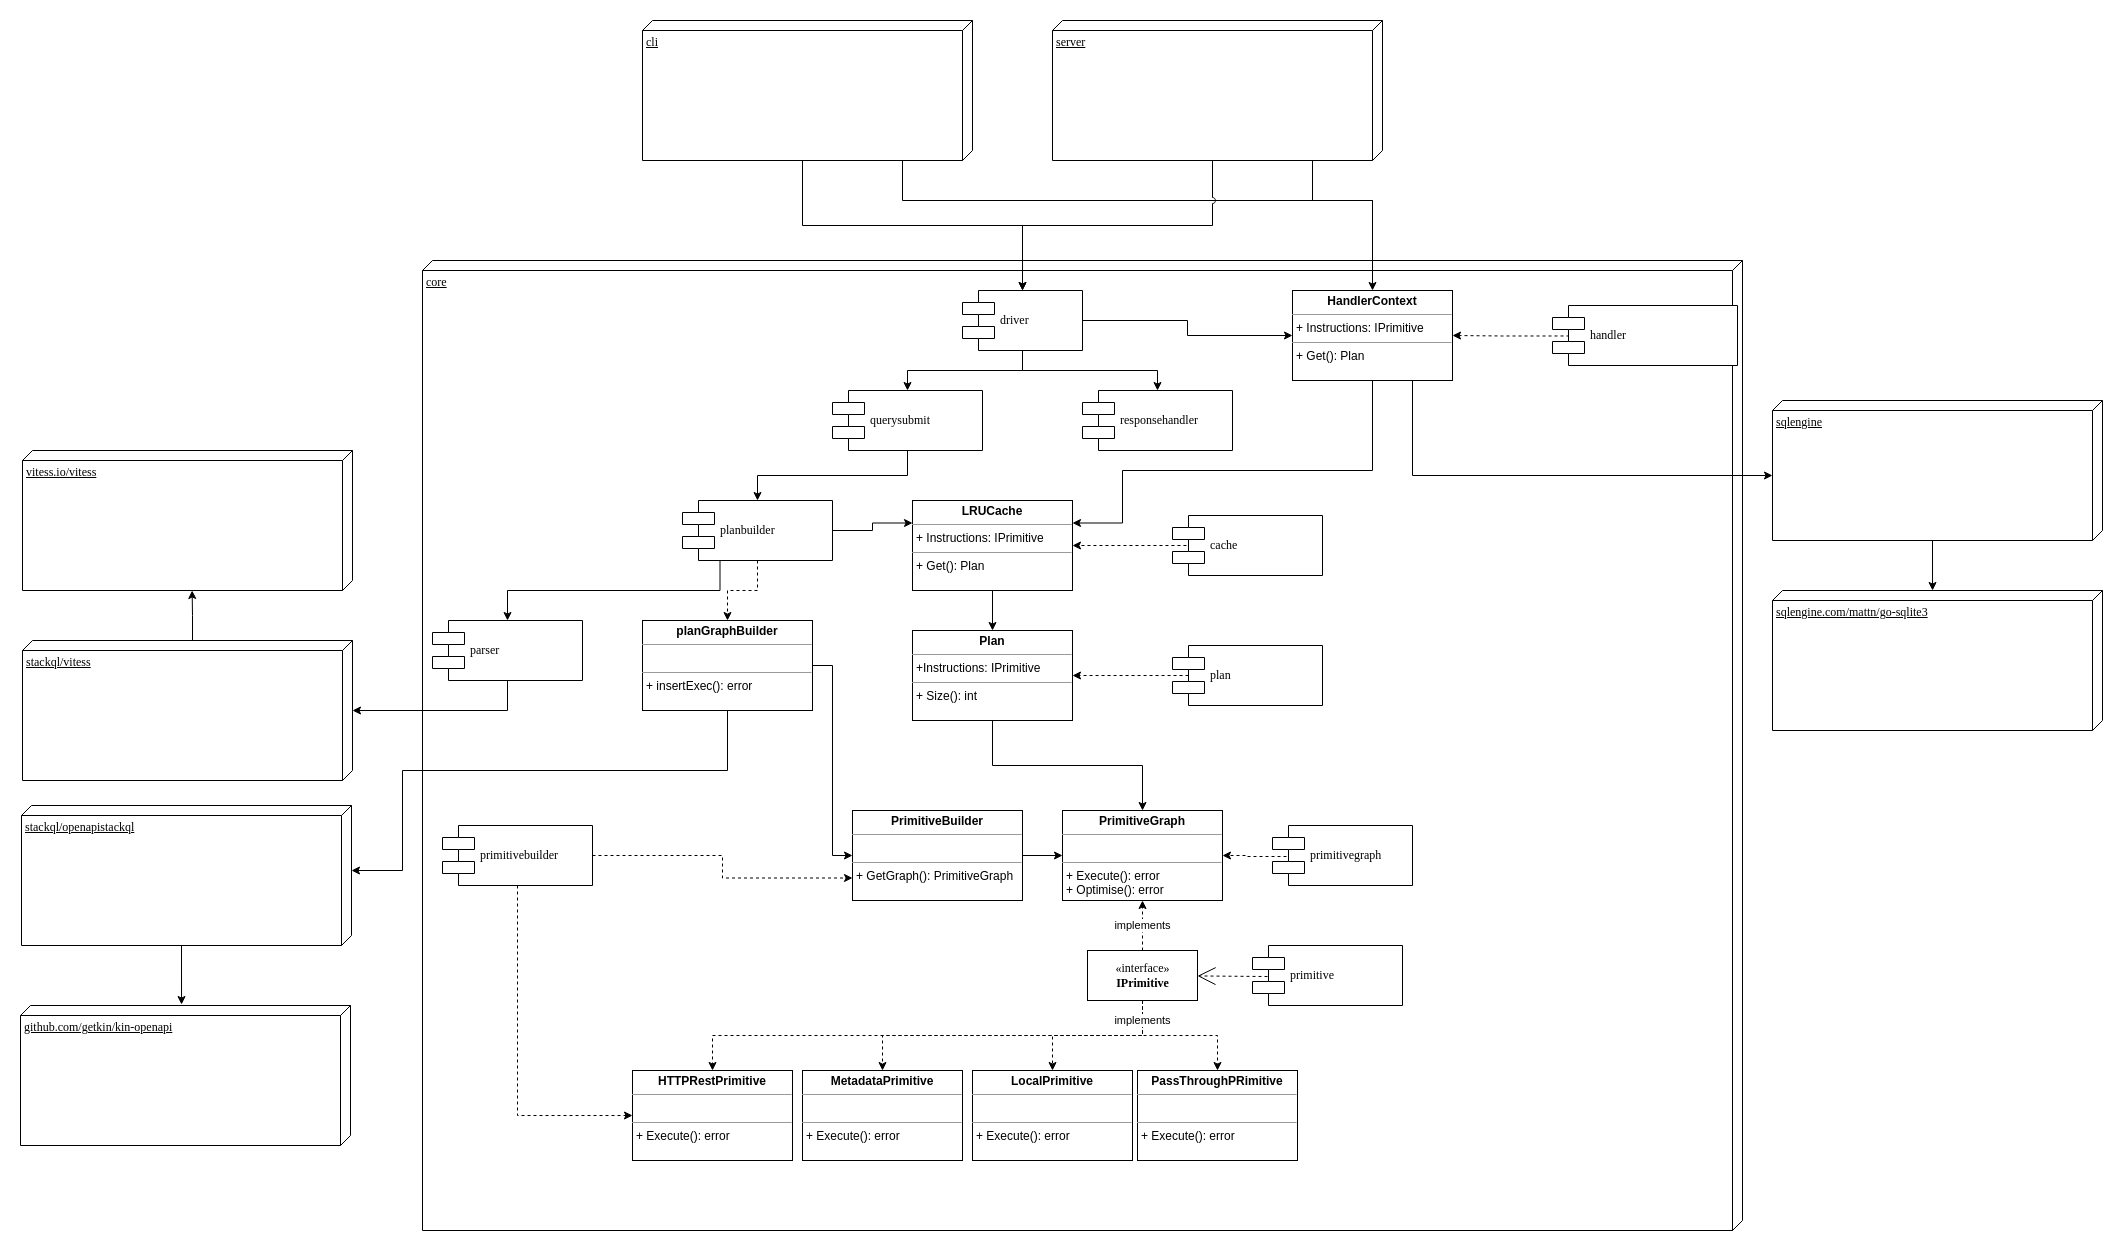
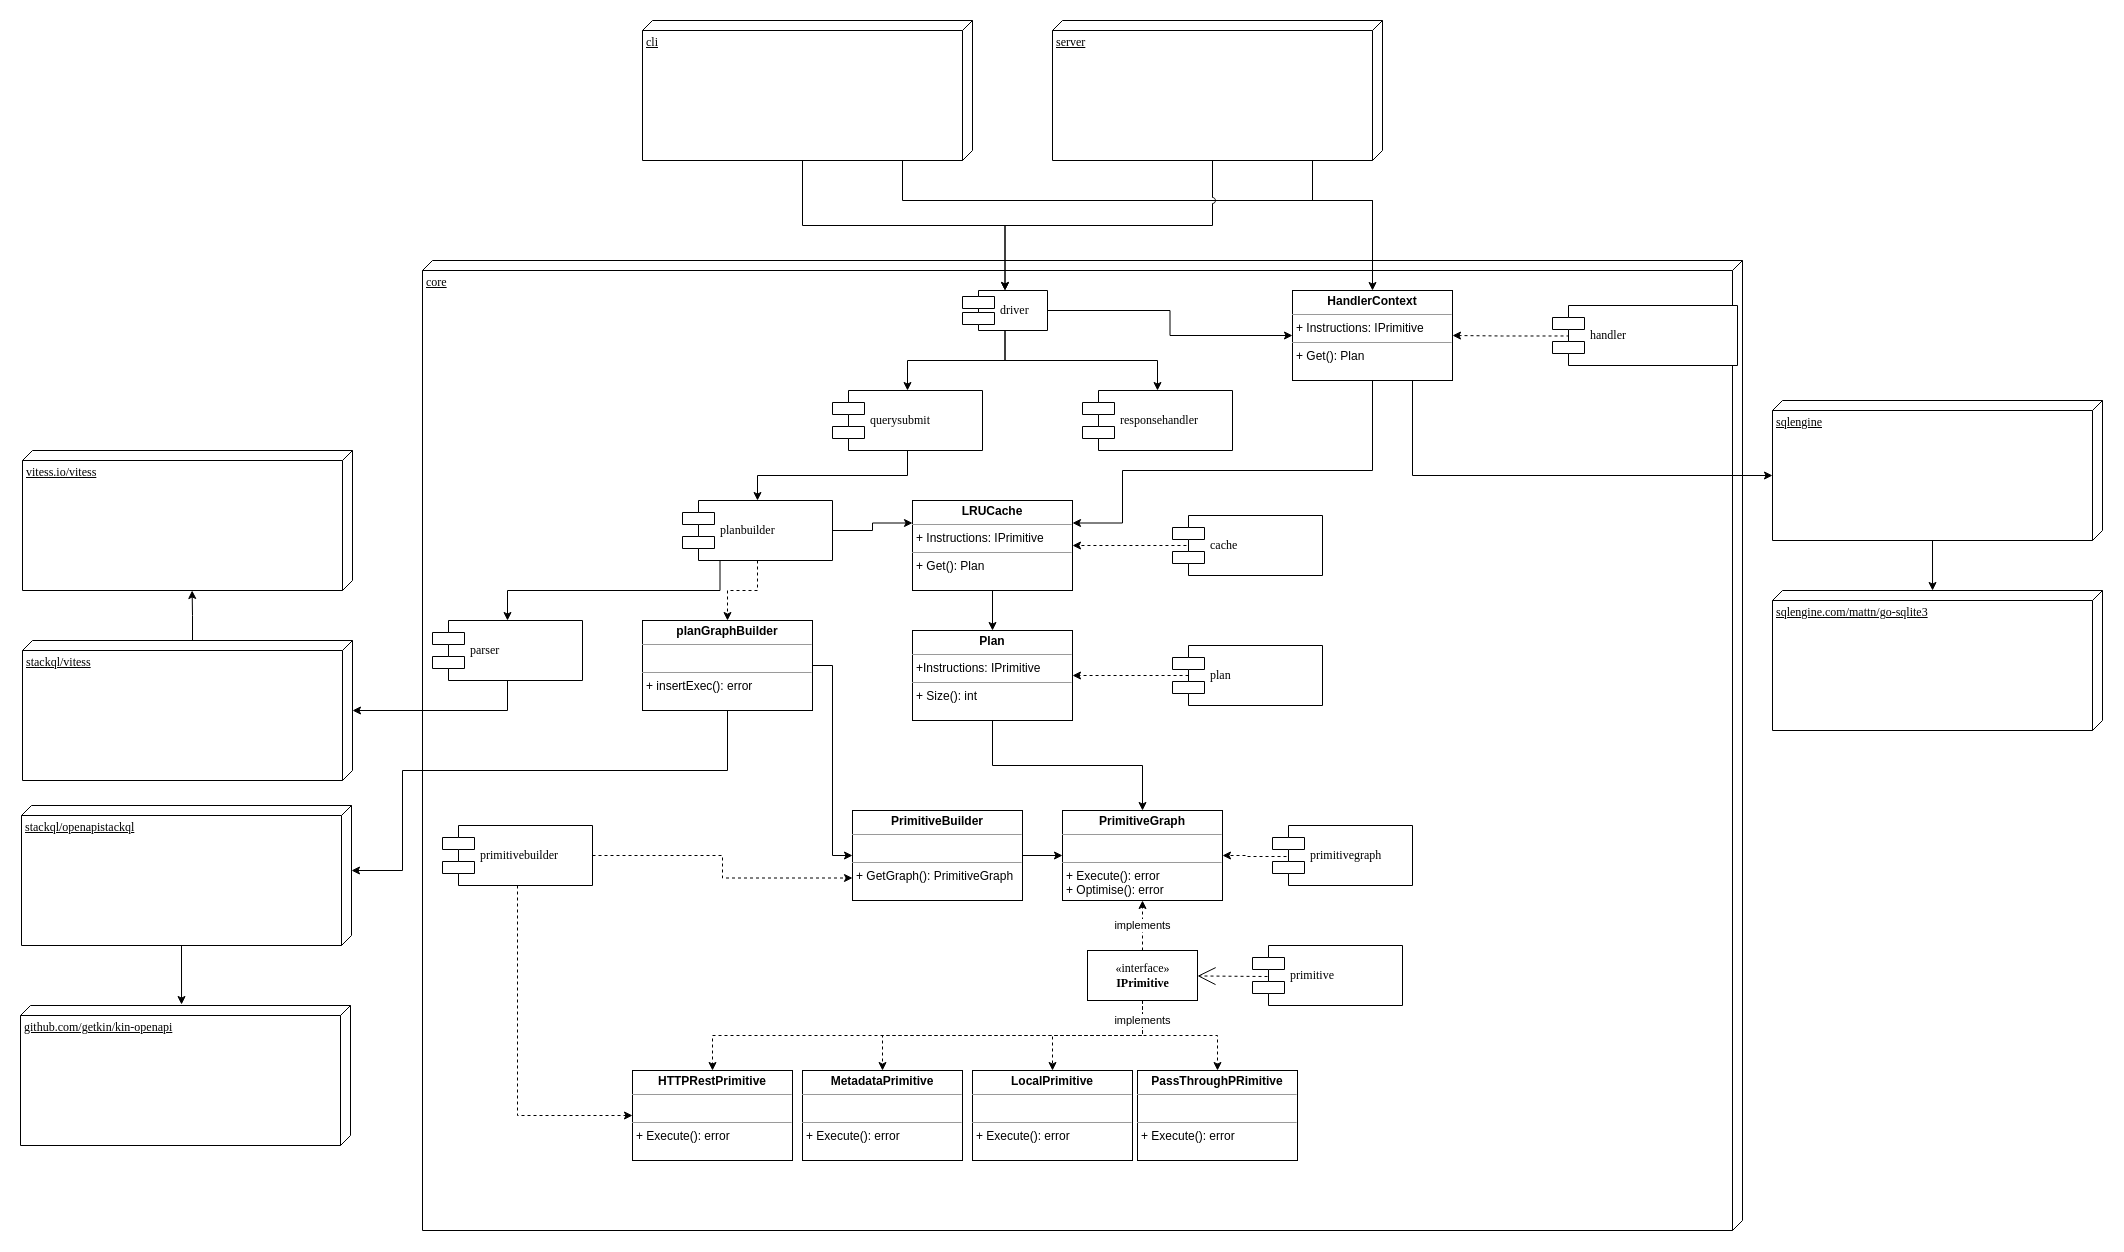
node "driver": size 120x60 -> 85x40
